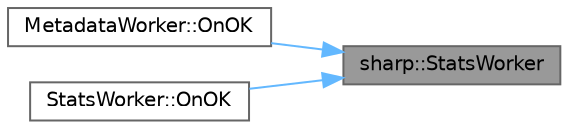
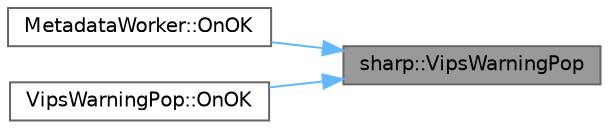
node "sharp::StatsWorker": label "sharp::StatsWorker" -> "sharp::VipsWarningPop"
node "StatsWorker::OnOK": label "StatsWorker::OnOK" -> "VipsWarningPop::OnOK"
